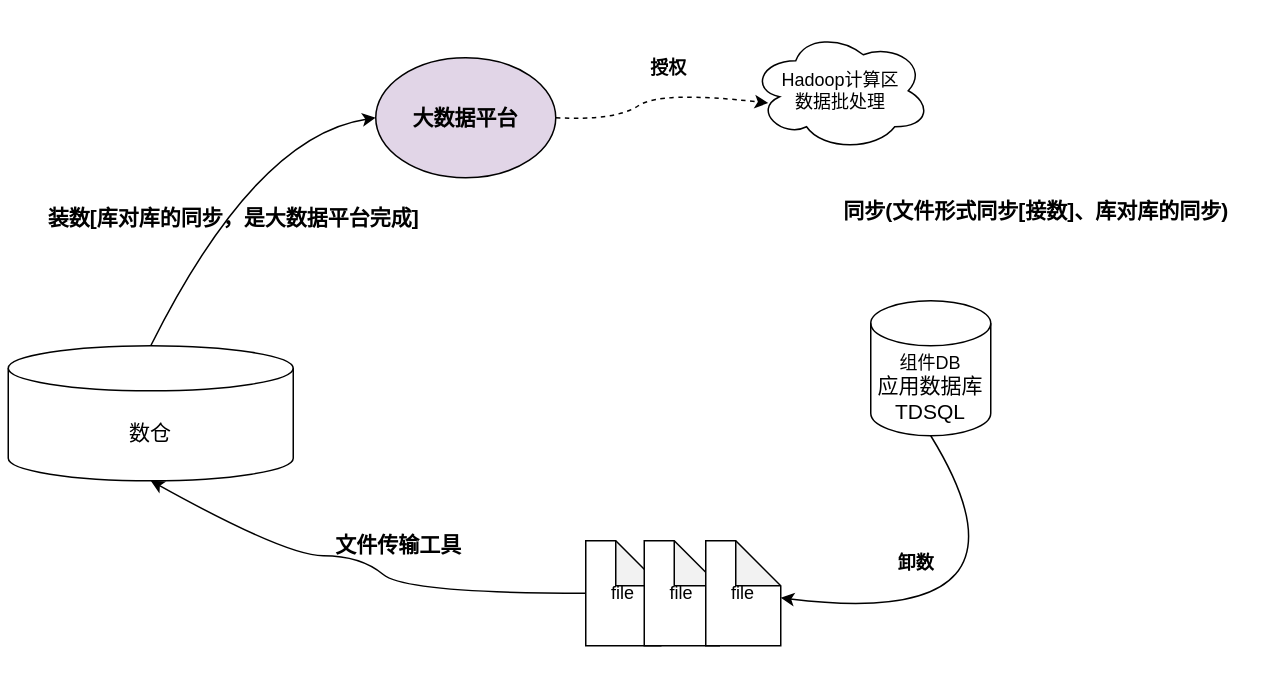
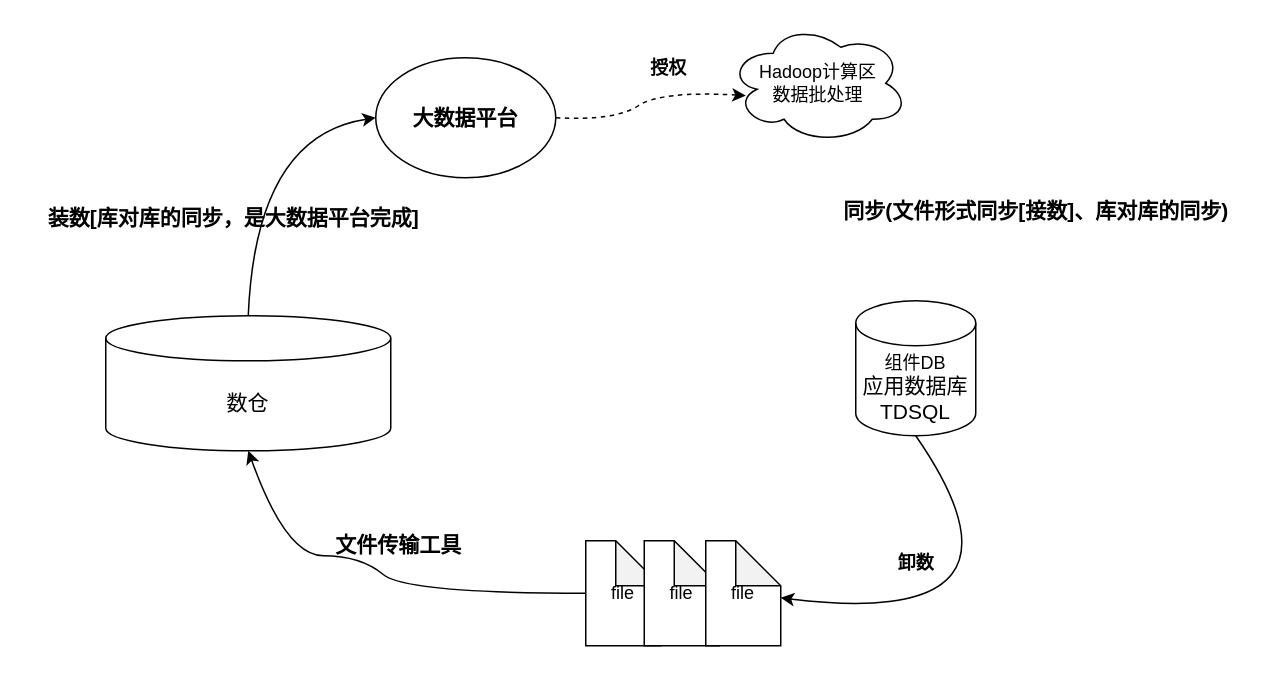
node "Hadoop计算区 数据批处理": moved (841, 91) -> (818, 83)
node "大数据平台": fillcolor #e1d5e7 -> #ffffff
node "组件DB 应用数据库 TDSQL": moved (931, 368) -> (916, 368)
node "数仓": moved (151, 413) -> (248, 383)
